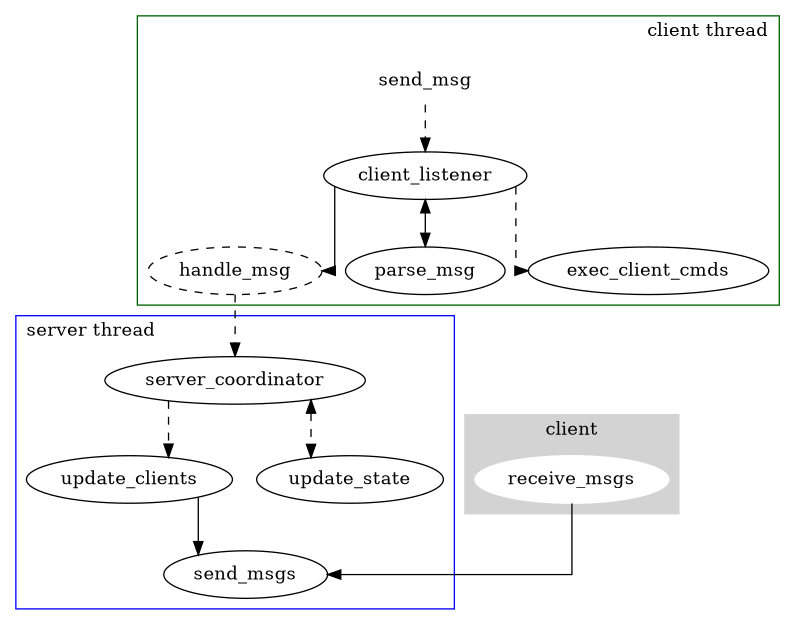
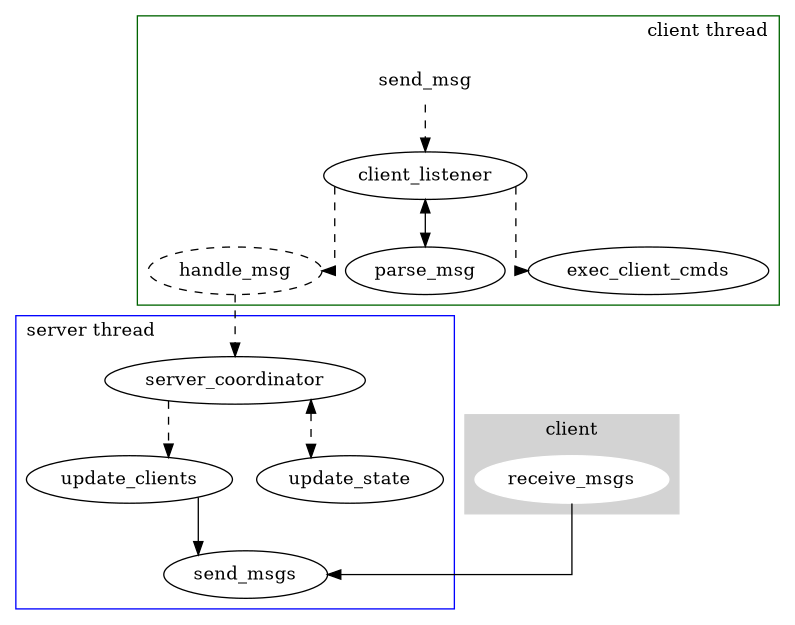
edge "client_listener" -> "handle_msg": style solid -> dashed
